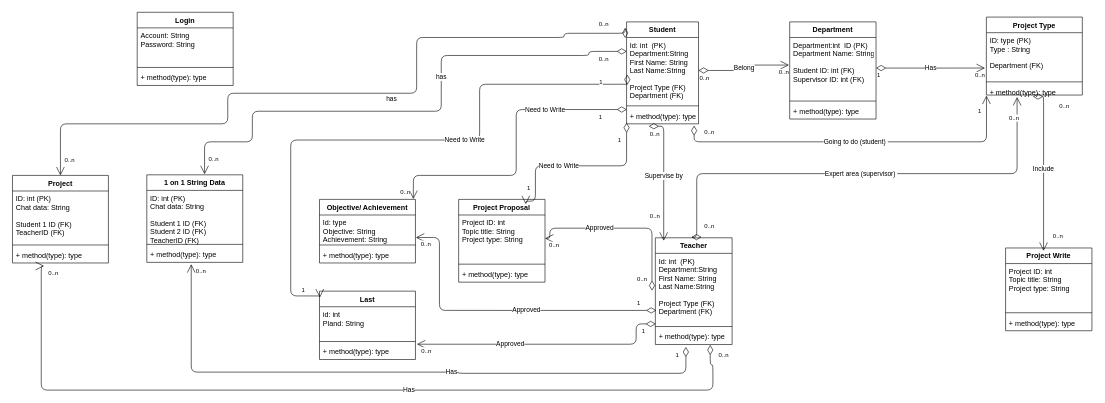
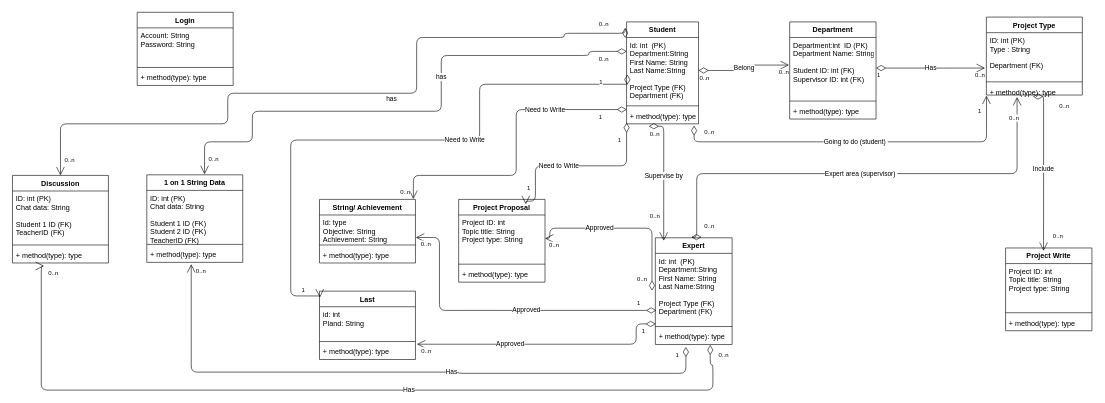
node "ID: type (PK) Type : String Department (FK)": label "ID: type (PK) Type : String Department (FK)" -> "ID: int (PK) Type : String Department (FK)"
node "Project": label "Project" -> "Discussion"
node "Objective/ Achievement": label "Objective/ Achievement" -> "String/ Achievement"
node "Teacher": label "Teacher" -> "Expert"
